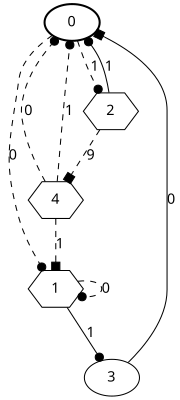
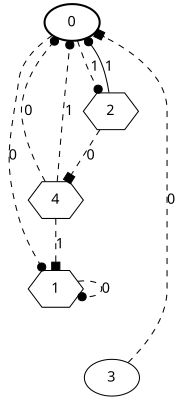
edge "2" -> "4": label "9" -> "0"
edge "3" -> "0": style solid -> dashed
edge "1" -> "3": removed, label "1"
